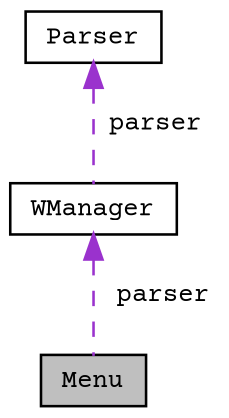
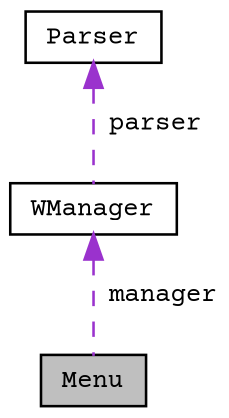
edge "Menu" -> "WManager": label " parser" -> " manager"
